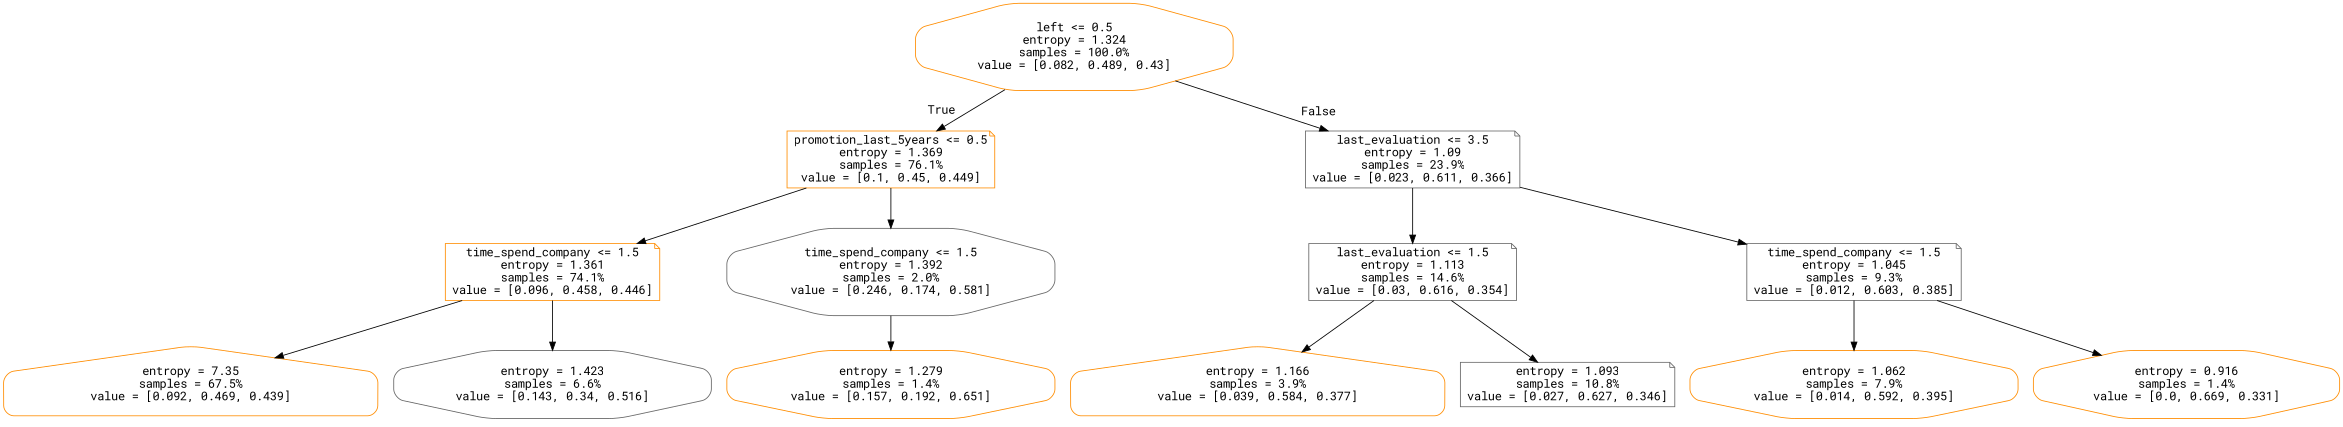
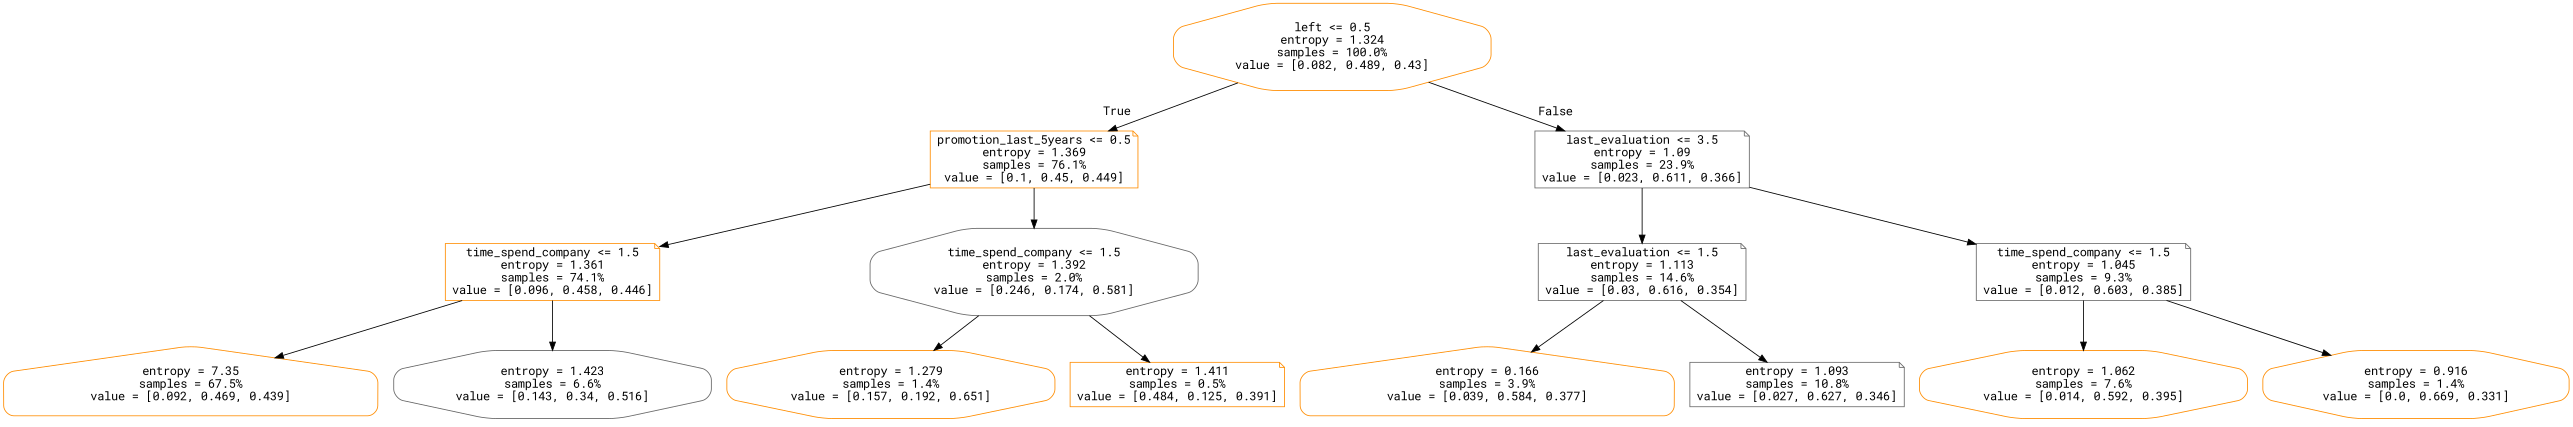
node "entropy = 1.411 samples = 0.5% value = [0.484, 0.125, 0.391]": added
node "entropy = 1.166 samples = 3.9% value = [0.039, 0.584, 0.377]": label "entropy = 1.166 samples = 3.9% value = [0.039, 0.584, 0.377]" -> "entropy = 0.166 samples = 3.9% value = [0.039, 0.584, 0.377]"
node "entropy = 1.062 samples = 7.9% value = [0.014, 0.592, 0.395]": label "entropy = 1.062 samples = 7.9% value = [0.014, 0.592, 0.395]" -> "entropy = 1.062 samples = 7.6% value = [0.014, 0.592, 0.395]"
